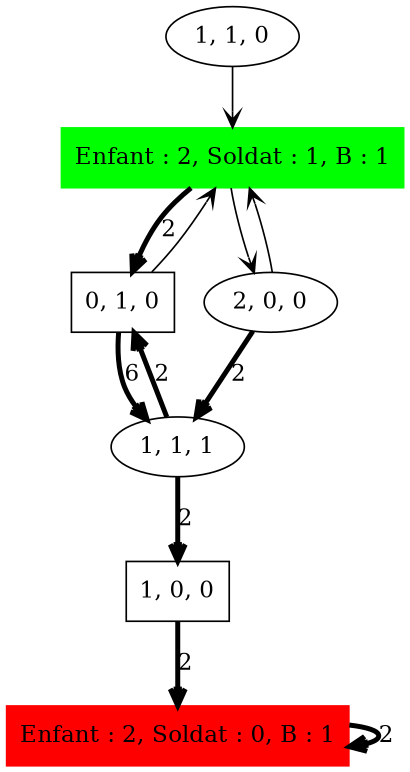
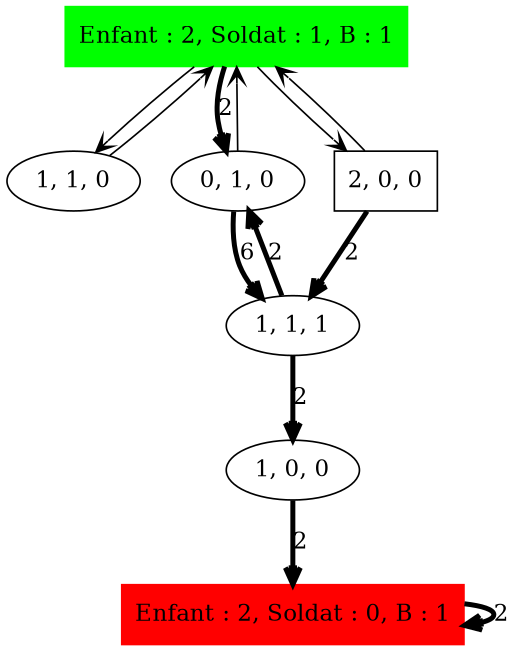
edge "Enfant : 2, Soldat : 1, B : 1" -> "1, 1, 0": added
node "0, 1, 0": shape box -> ellipse
node "2, 0, 0": shape ellipse -> box
node "1, 0, 0": shape box -> ellipse
